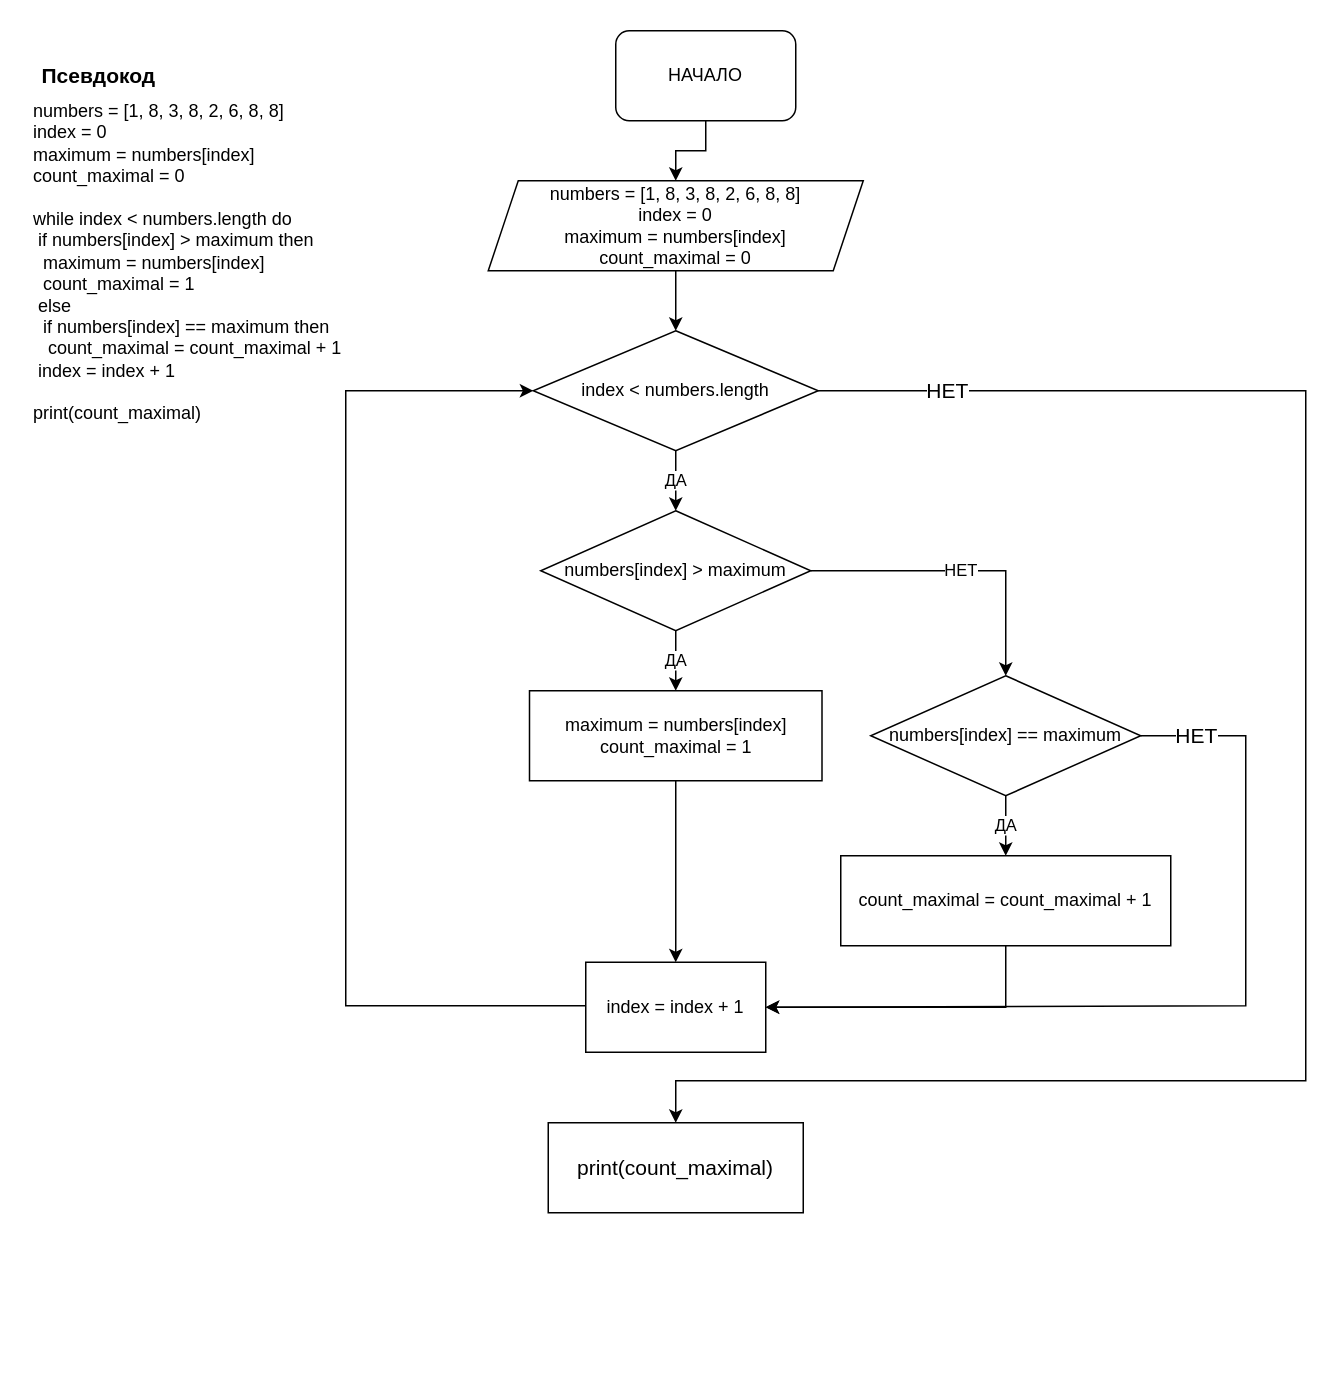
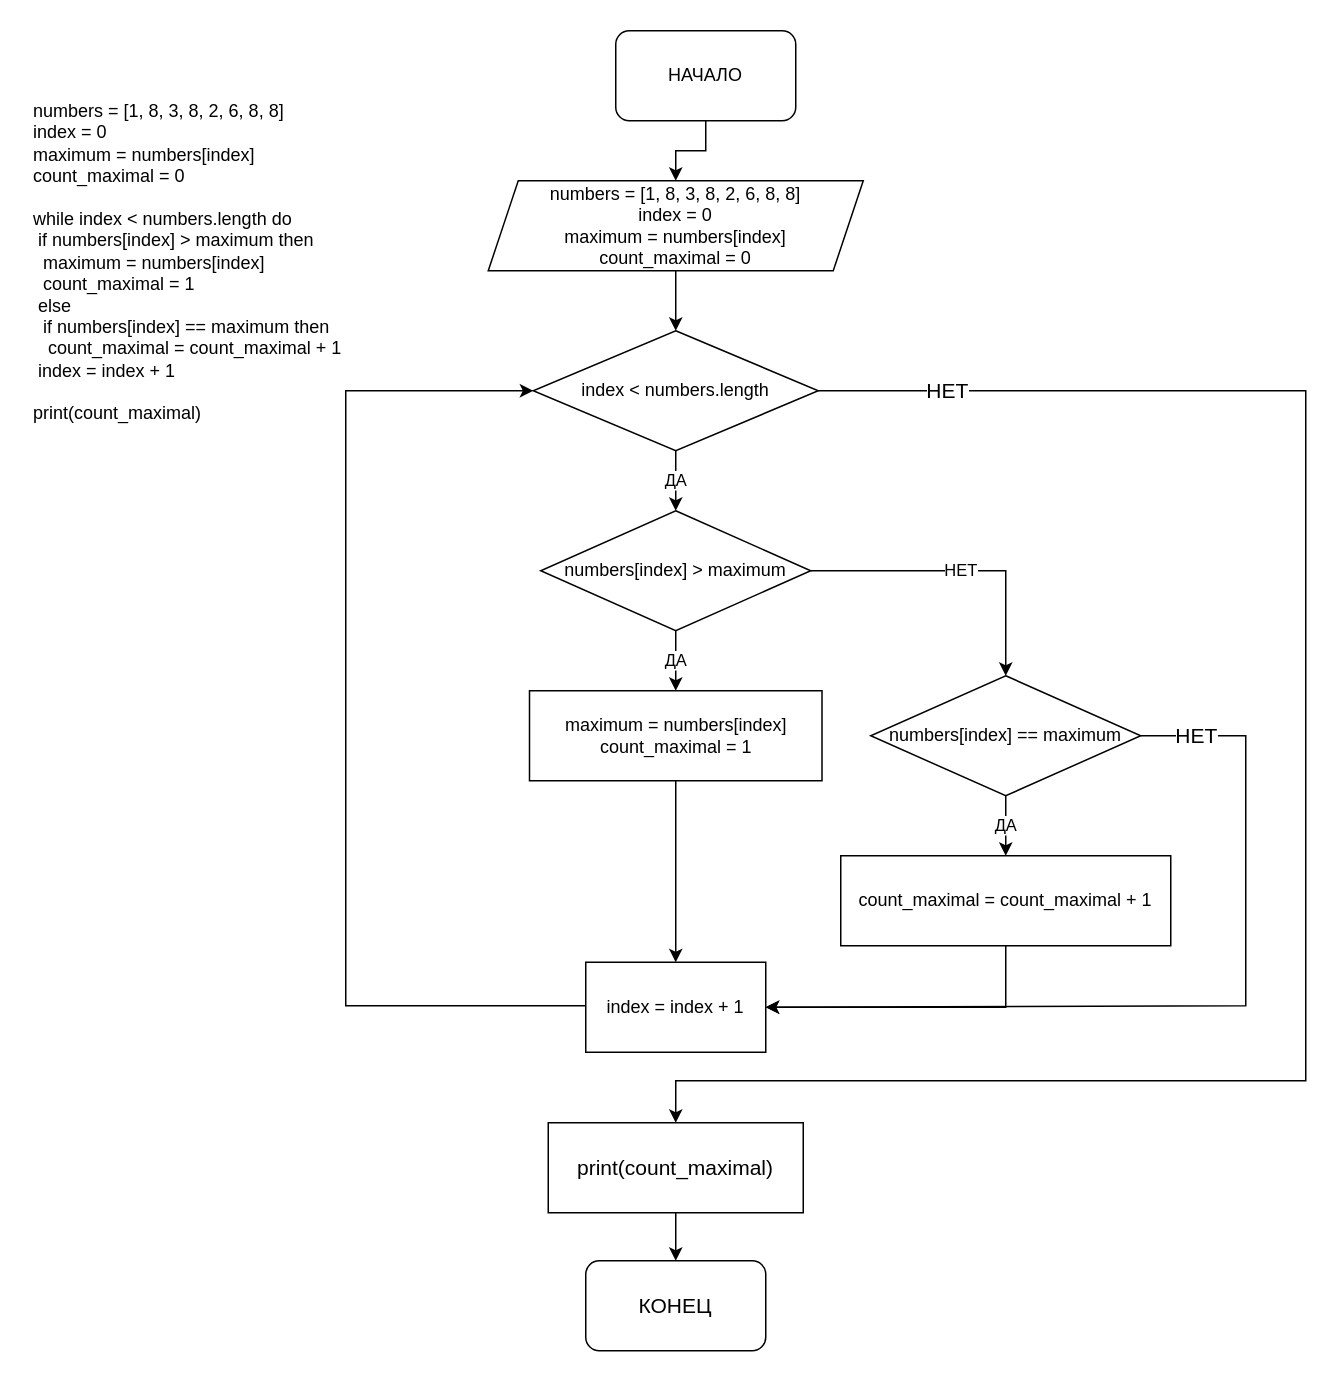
node "Псевдокод": removed
edge "print(count_maximal)" -> "КОНЕЦ": added
node "КОНЕЦ": added
